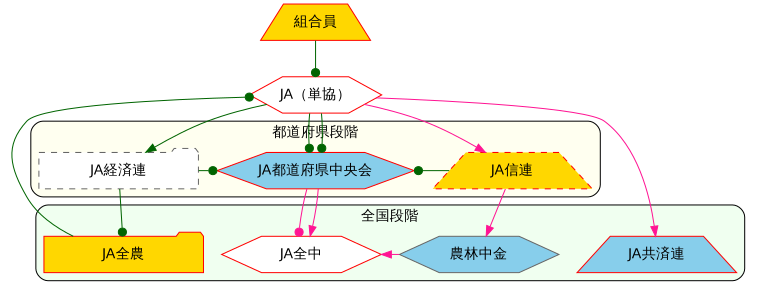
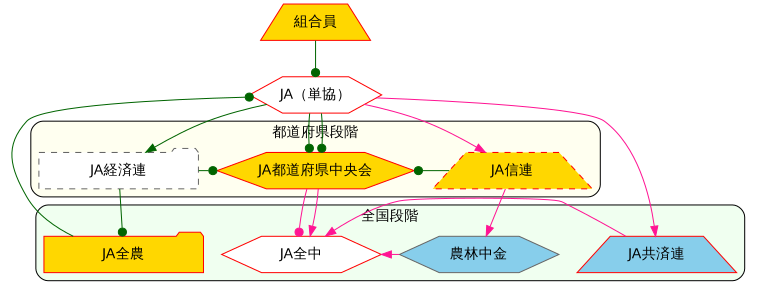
node "JA都道府県中央会": fillcolor skyblue -> gold
edge "JA共済連" -> "JA全中": added
